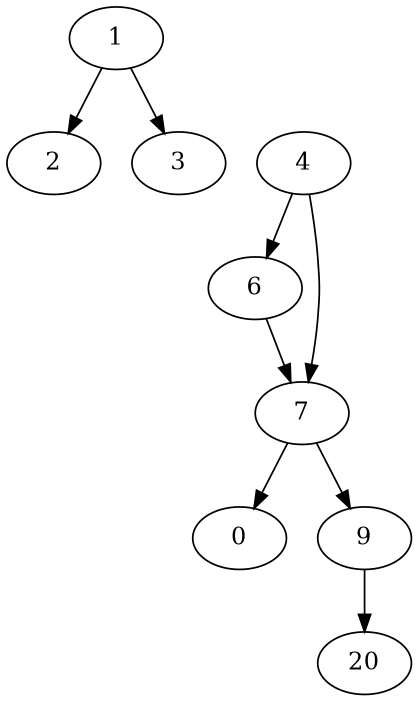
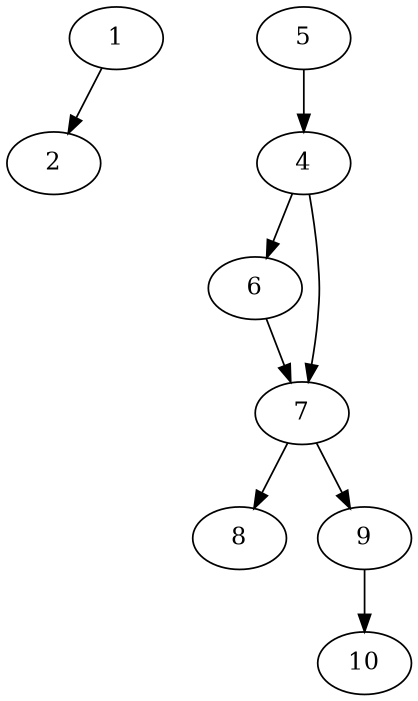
node "5": added
node "3": removed
node "0": label "0" -> "8"
node "20": label "20" -> "10"
